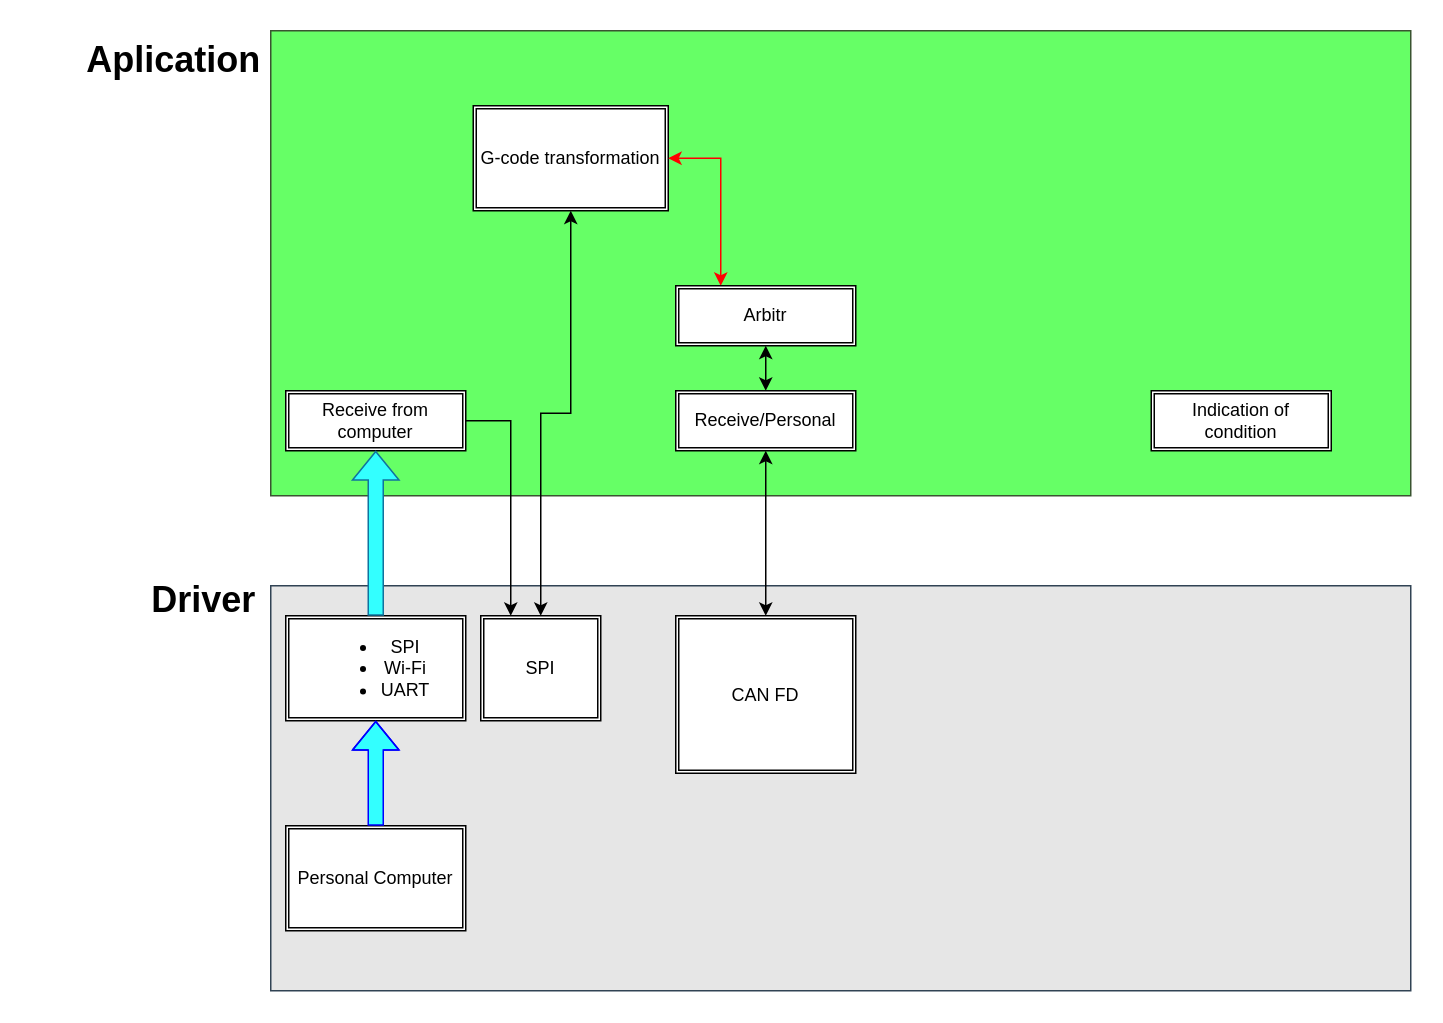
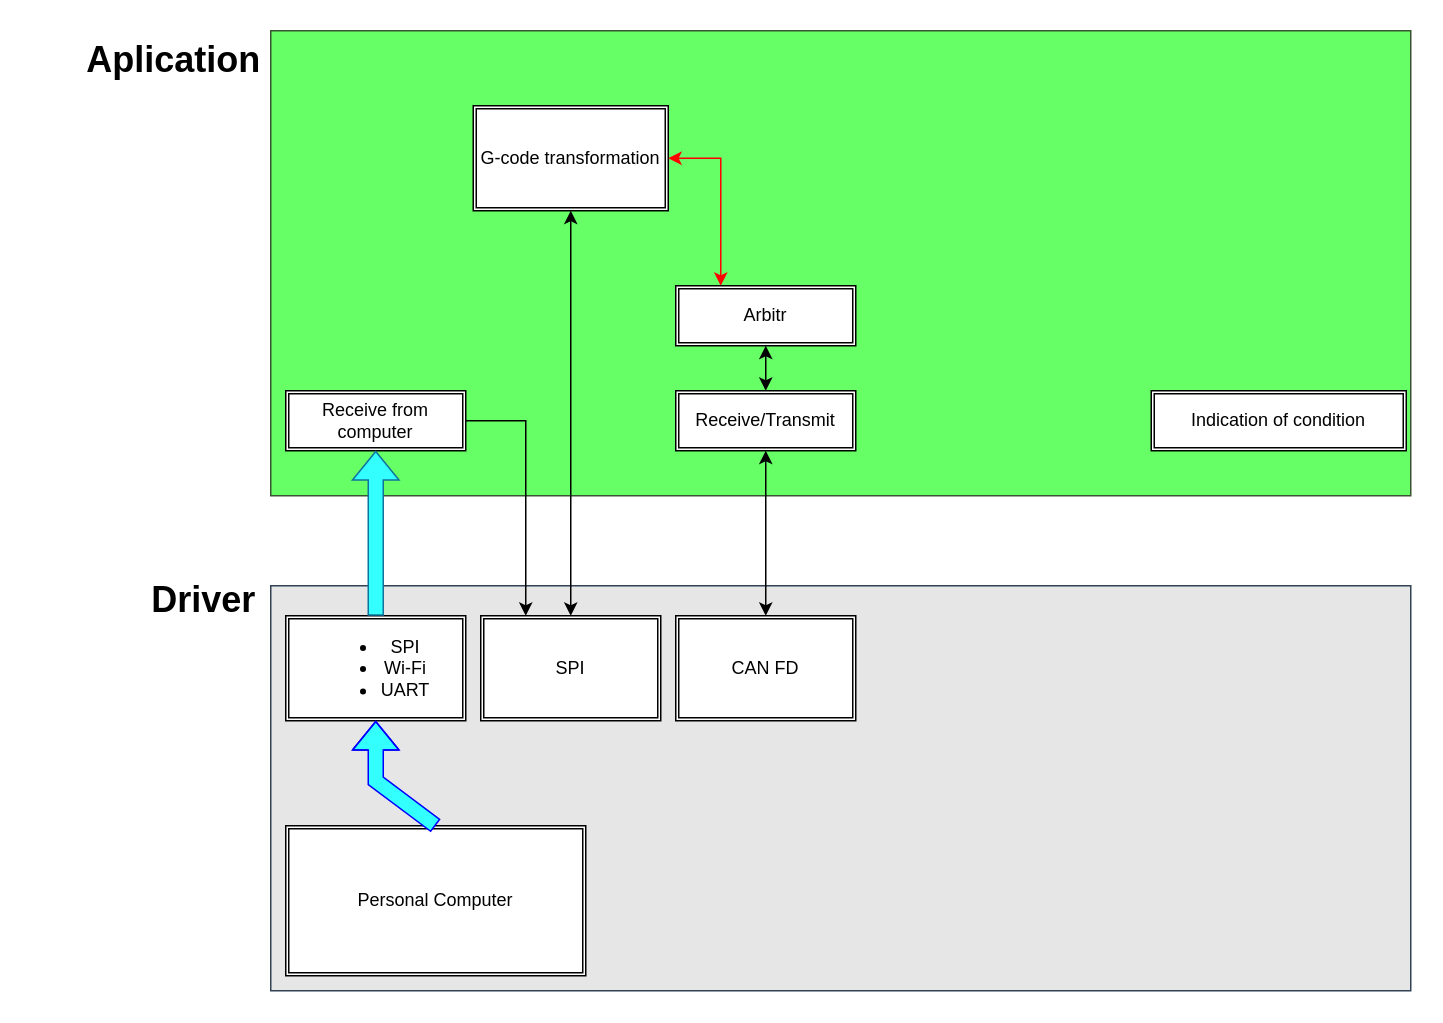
node "Receive/Personal": label "Receive/Personal" -> "Receive/Transmit"
node "Indication of condition": size 180x60 -> 255x60
node "SPI": size 120x105 -> 180x105
node "CAN FD": size 180x158 -> 180x105
node "Personal Computer": size 180x105 -> 300x150
